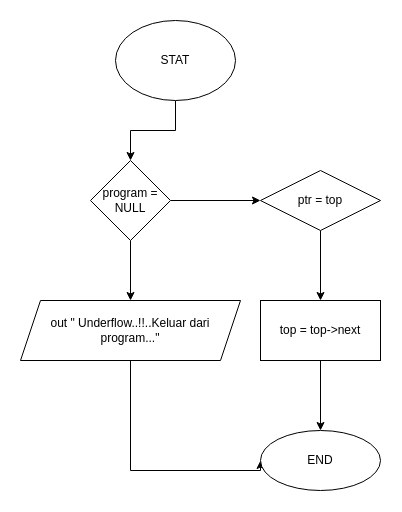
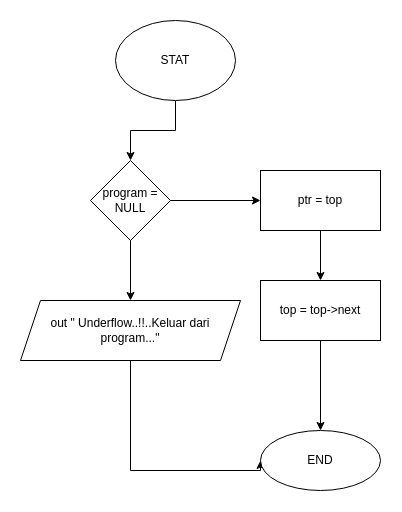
node "ptr = top": shape diamond -> rectangle
node "top = top->next": moved (321, 331) -> (321, 311)
